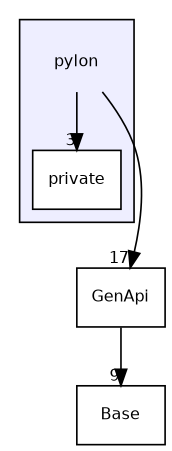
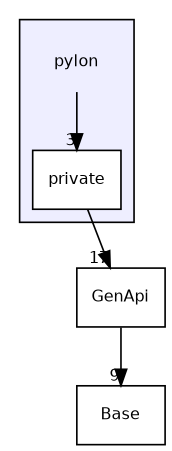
edge "pylon" -> "GenApi": now "private" -> "GenApi"
